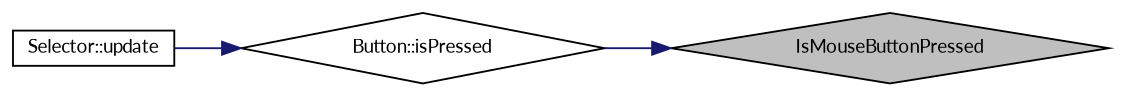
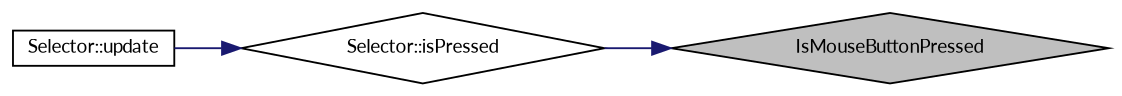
node "Button::isPressed": label "Button::isPressed" -> "Selector::isPressed"
